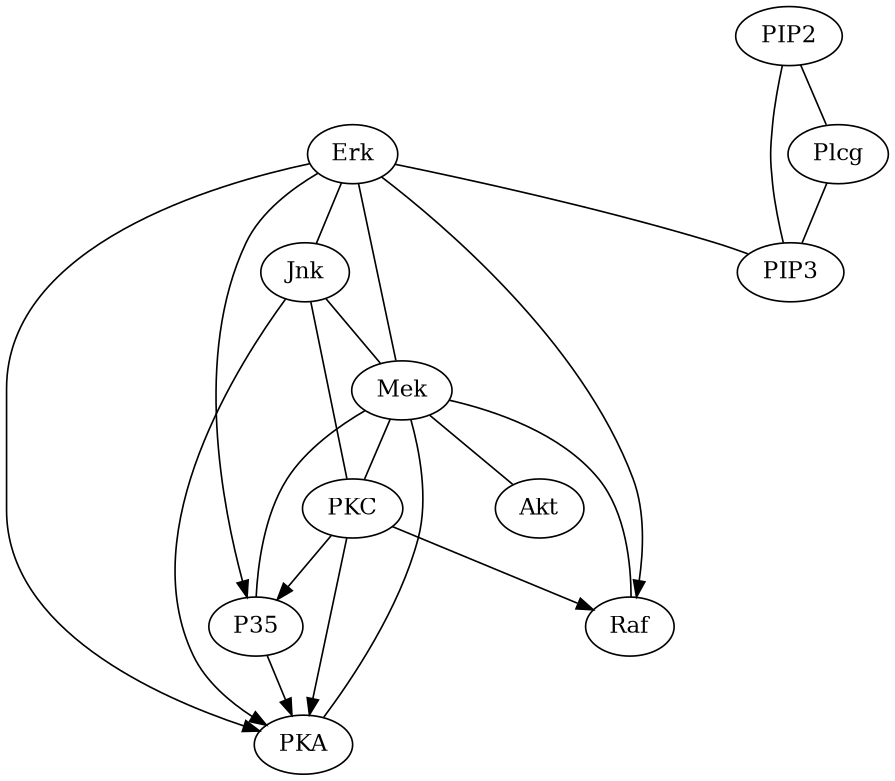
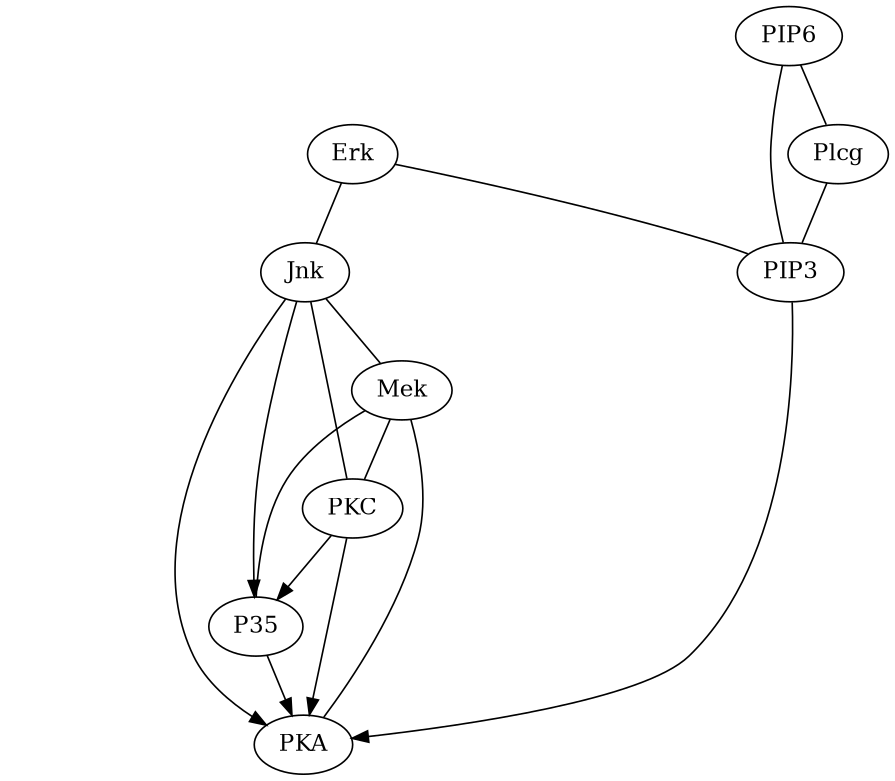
node "PIP2": label "PIP2" -> "PIP6"
edge "Erk" -- "Mek": removed
edge "Erk" -> "P35": now "Jnk" -> "P35"
edge "Erk" -> "PKA": now "PIP3" -> "PKA"
node "Akt": removed
node "Raf": removed
